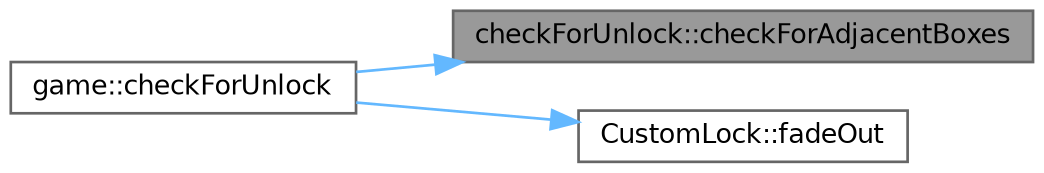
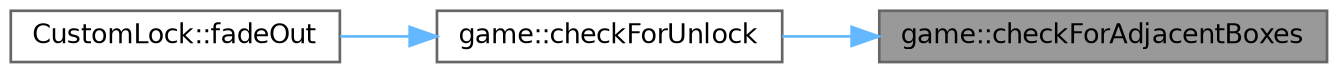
node "checkForUnlock::checkForAdjacentBoxes": label "checkForUnlock::checkForAdjacentBoxes" -> "game::checkForAdjacentBoxes"
edge "game::checkForUnlock" -> "CustomLock::fadeOut": reversed
